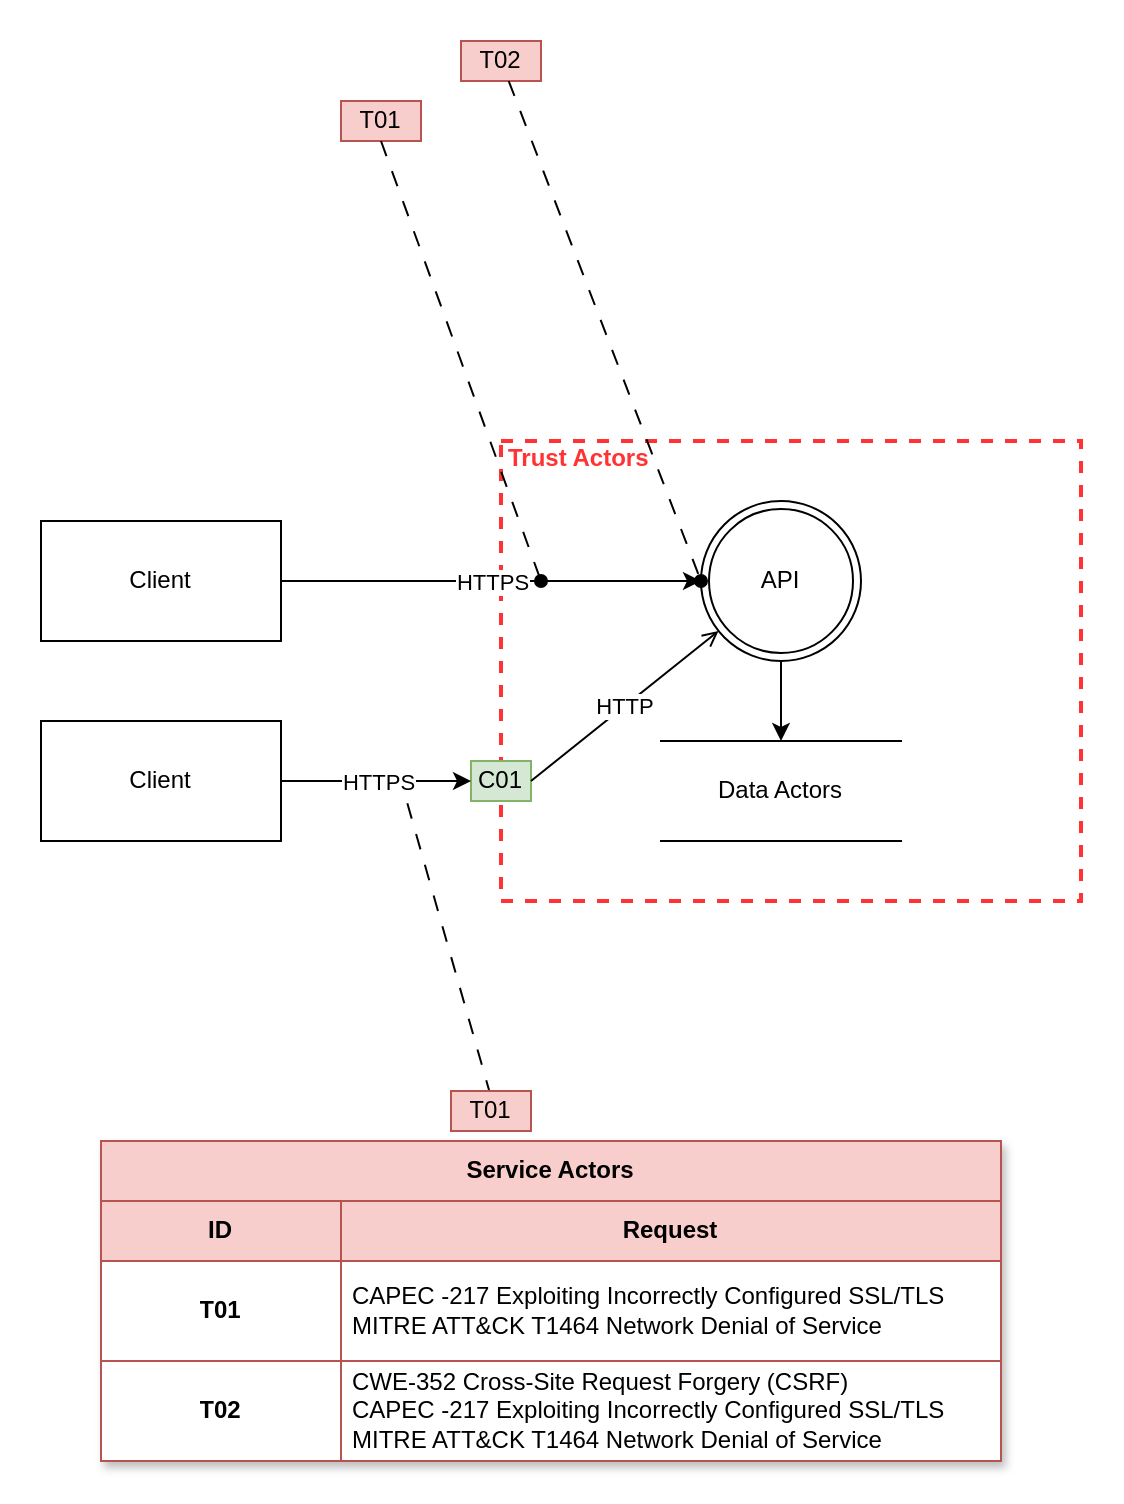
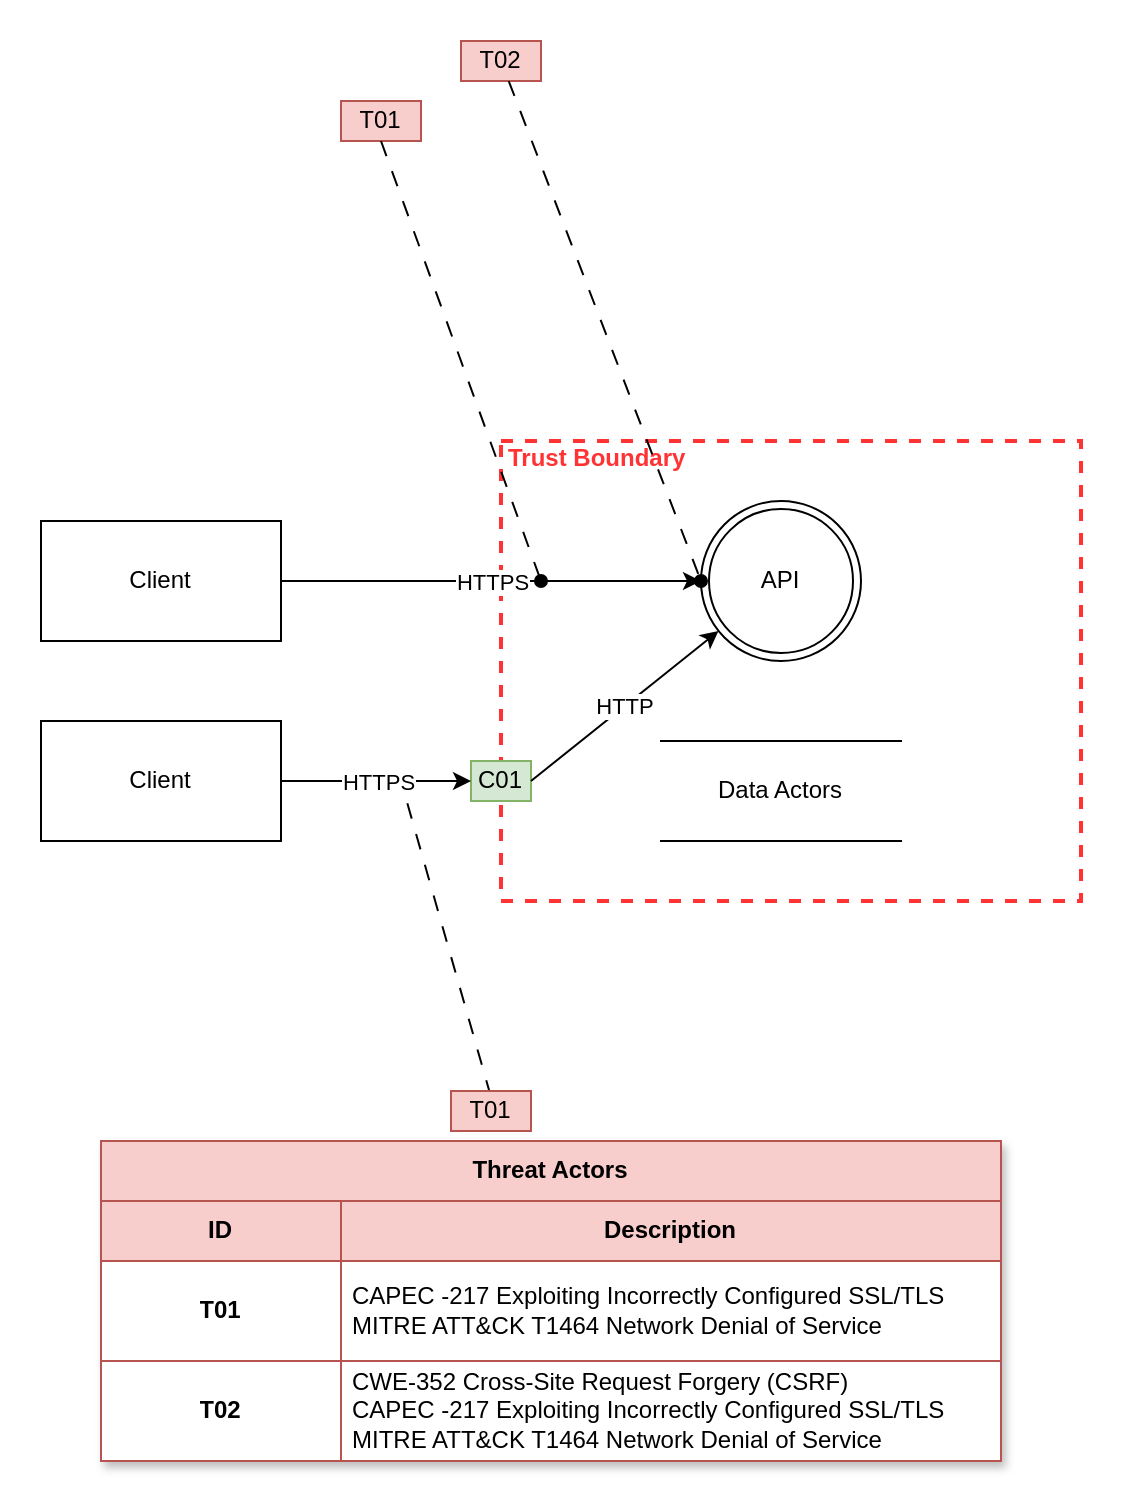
node "Trust Actors": label "Trust Actors" -> "Trust Boundary"
edge "C01" -> "API": arrowhead open -> classic
edge "API" -> "Data Actors": removed
node "Service Actors": label "Service Actors" -> "Threat Actors"
node "Request": label "Request" -> "Description"
